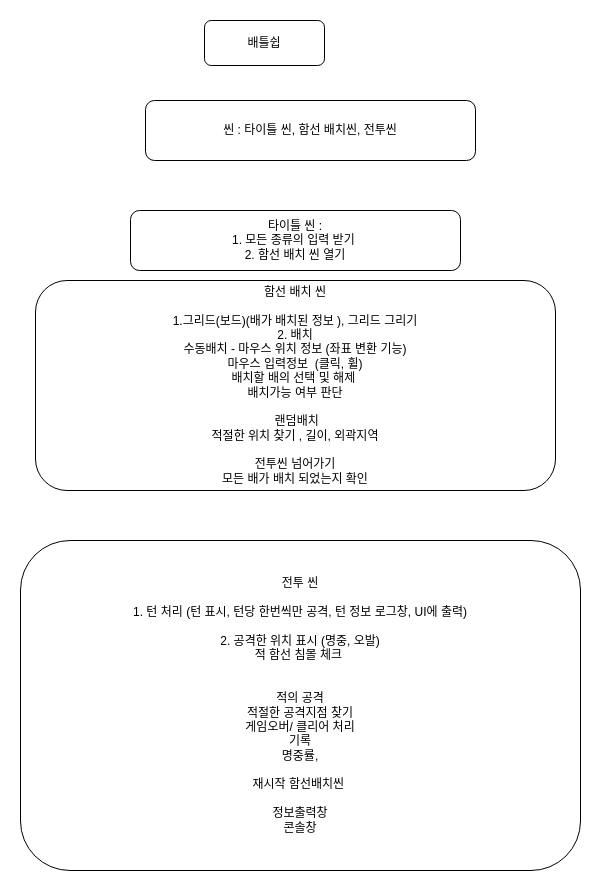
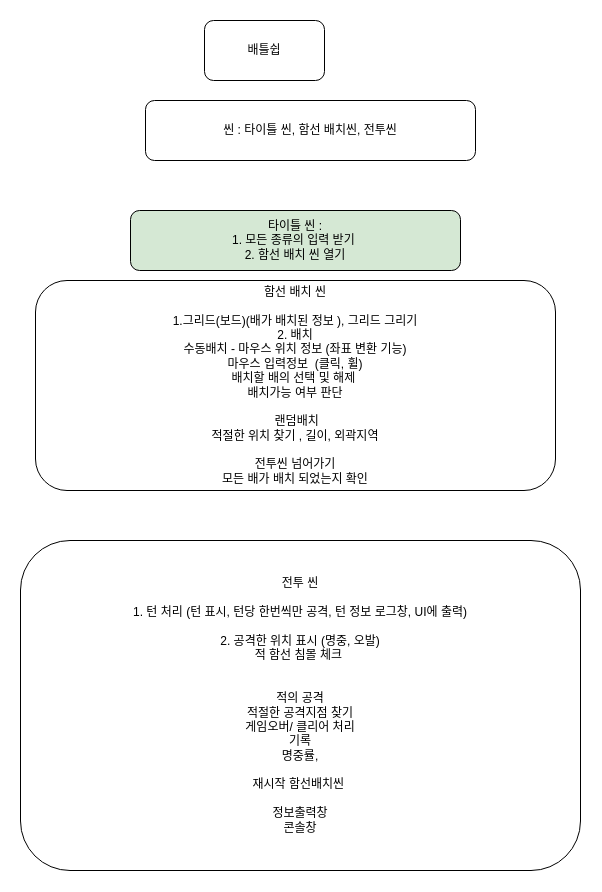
node "배틀쉽": size 120x45 -> 120x60
node "타이틀 씬 : 1. 모든 종류의 입력 받기 2. 함선 배치 씬 열기": fillcolor #ffffff -> #d5e8d4
